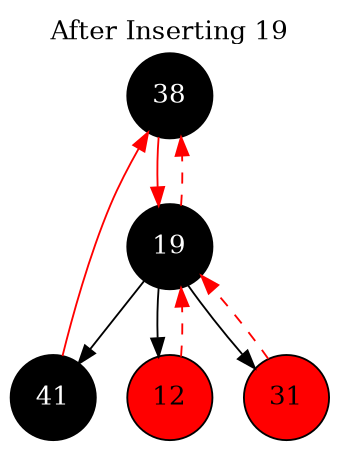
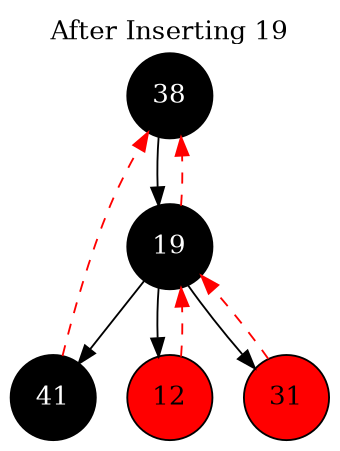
edge "38" -> "19": color red -> black
edge "41" -> "38": style solid -> dashed
